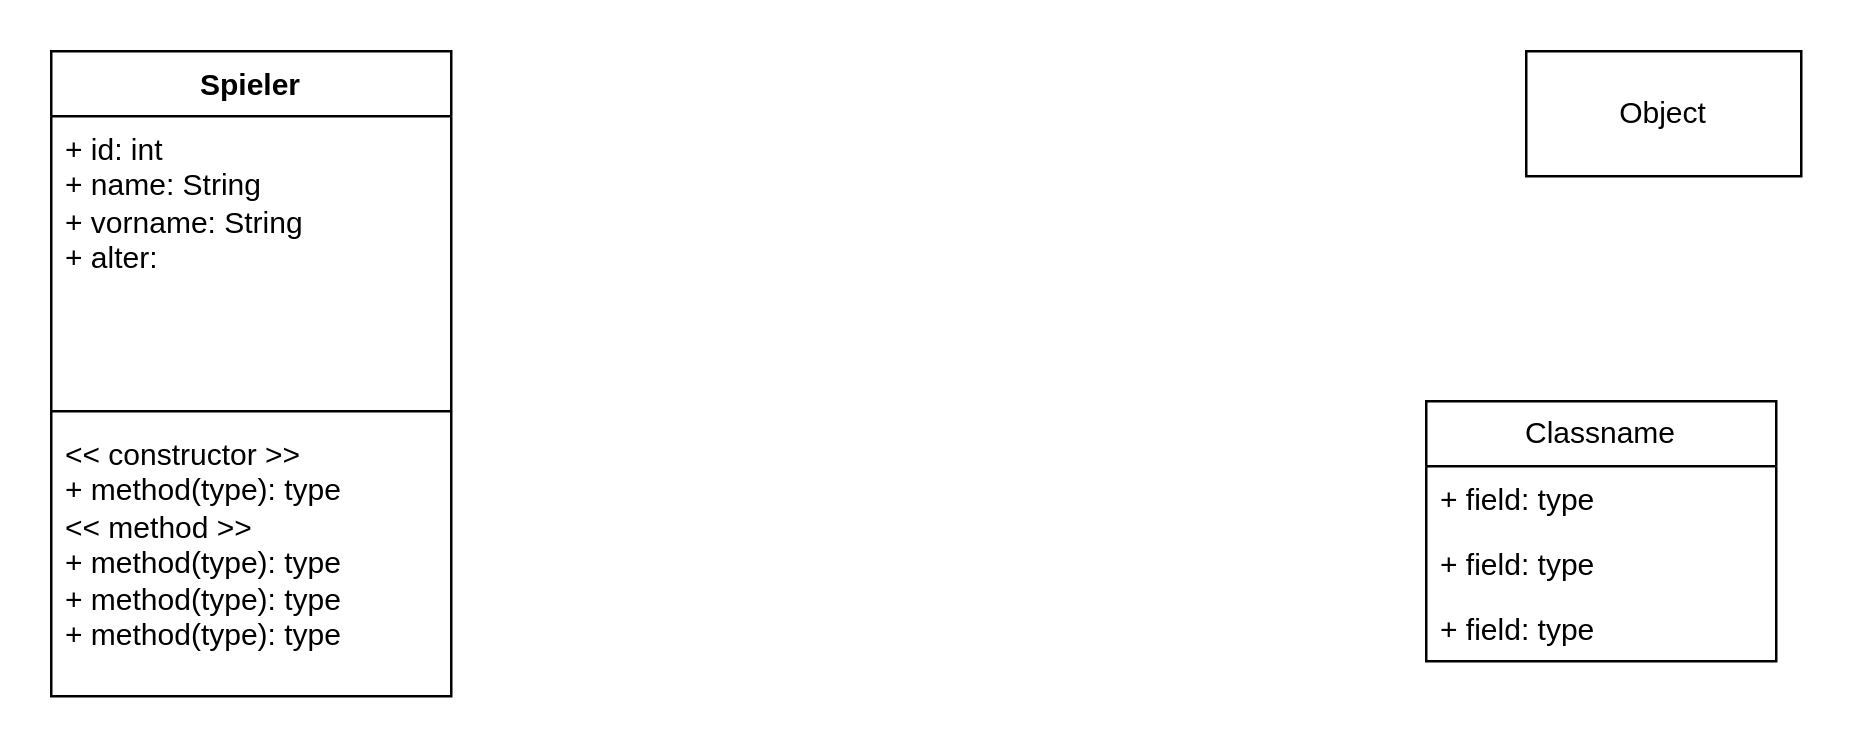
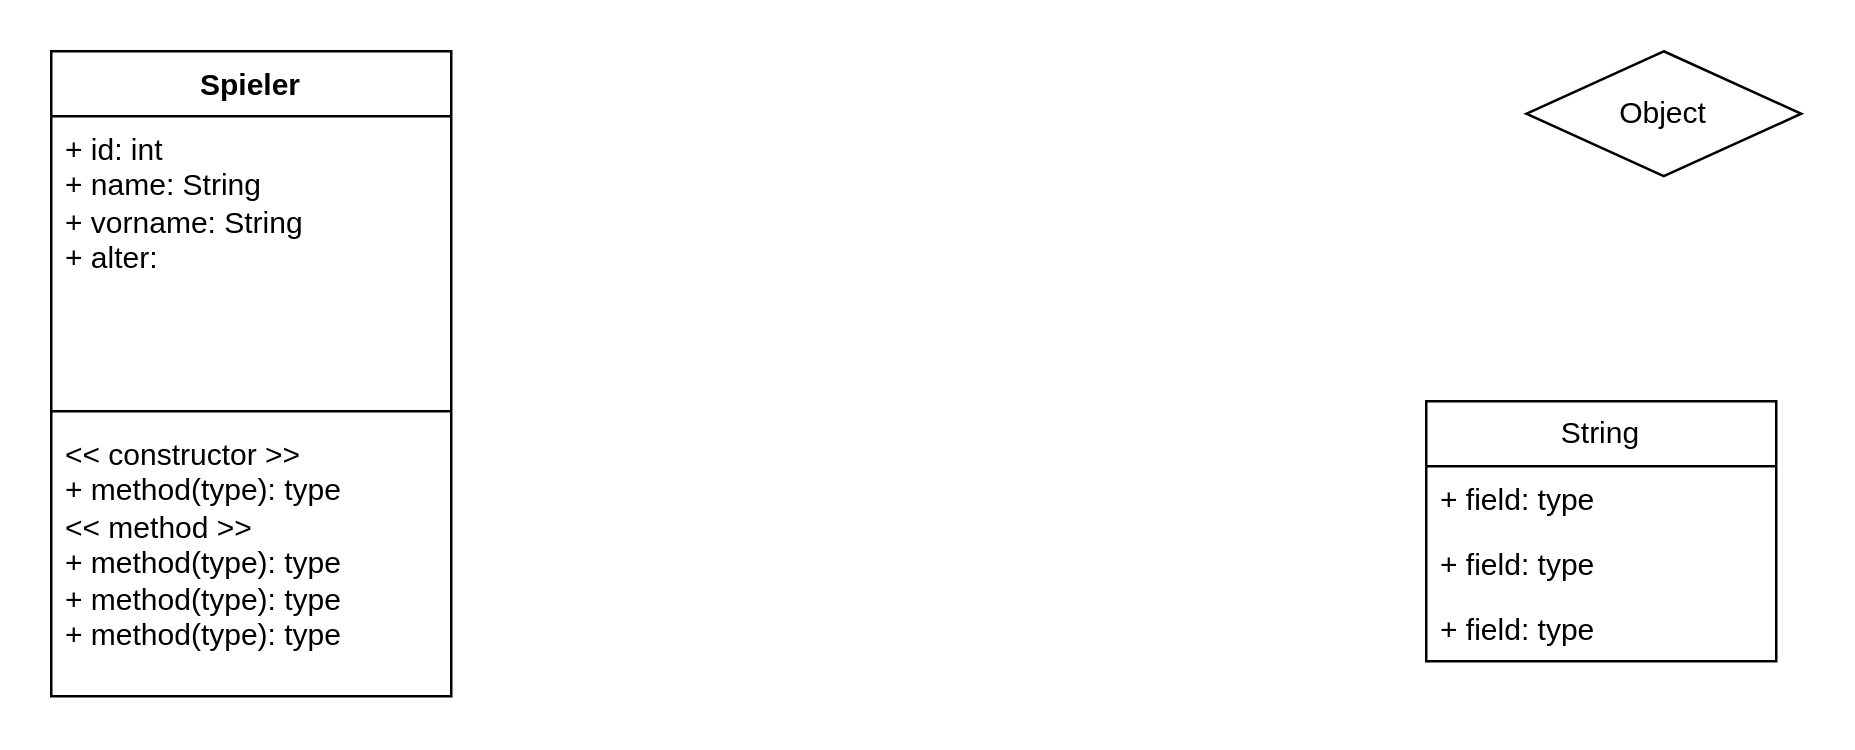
node "Object": shape rectangle -> diamond
node "Classname": label "Classname" -> "String"
